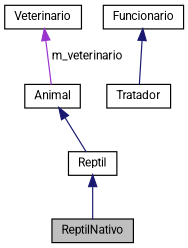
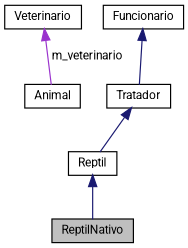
edge "Reptil" -> "Animal": now "Reptil" -> "Tratador"
